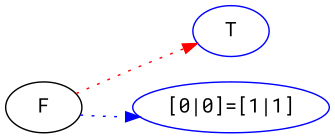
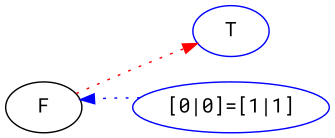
edge "F" -> "[0|0]=[1|1]": reversed
